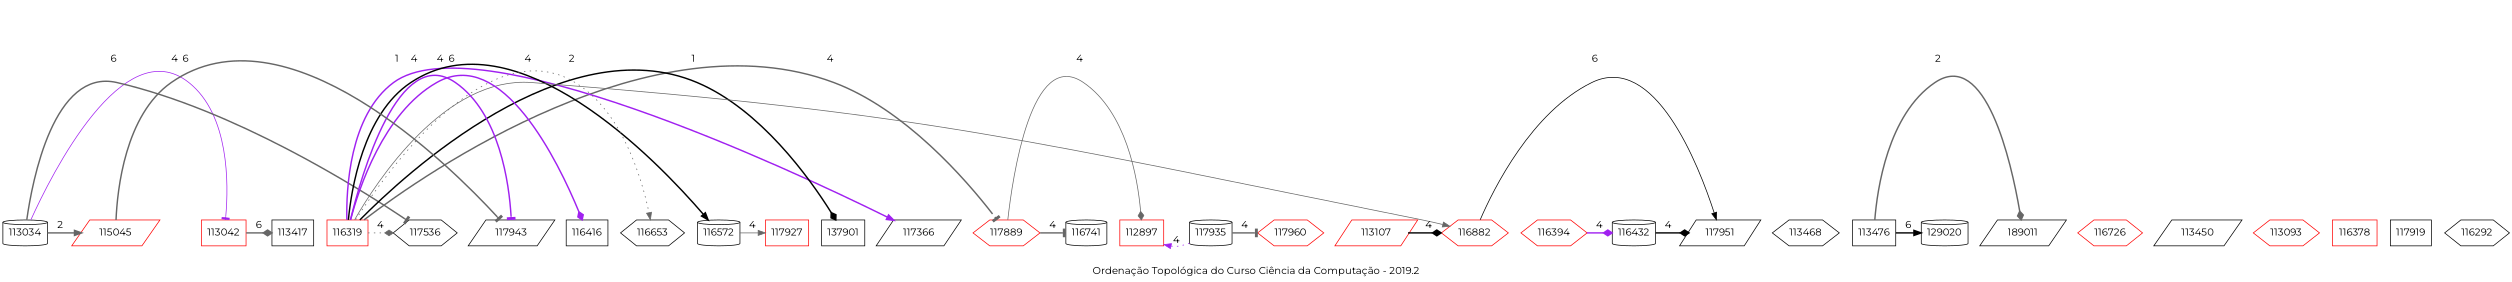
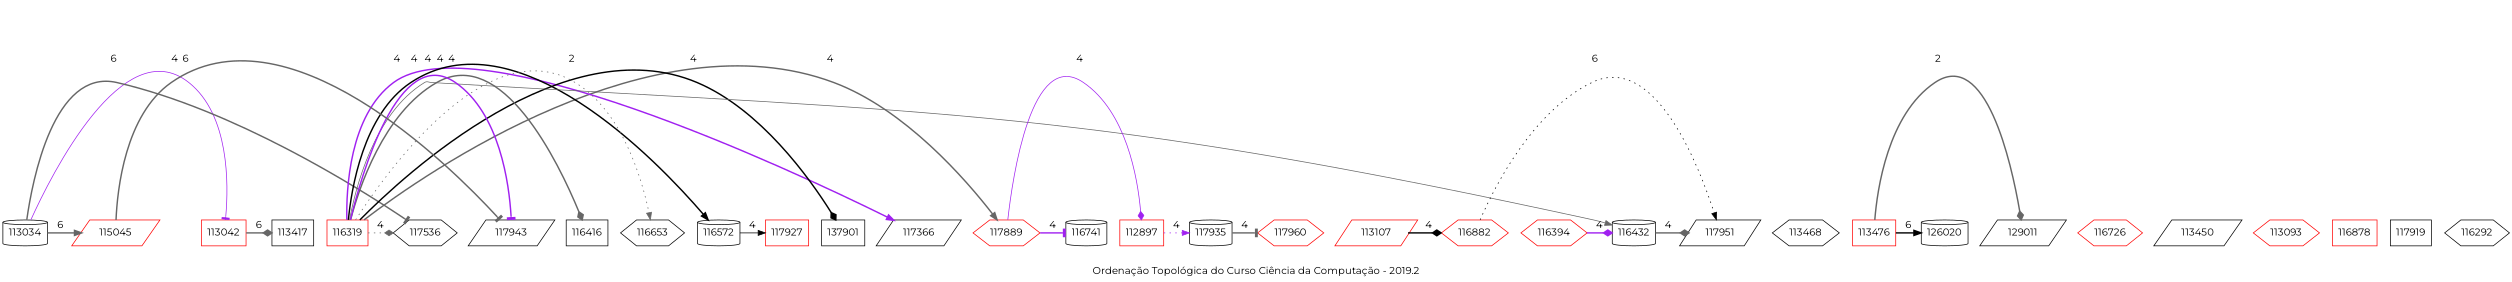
edge "116319" -> "117366": label "1" -> "4"
edge "116319" -> "117943": label "6" -> "4"
edge "116319" -> "137901": label "1" -> "4"
edge "116319" -> "117889": arrowhead tee -> normal
edge "116319" -> "116416": color purple -> gray40
edge "117889" -> "112897": color gray40 -> purple
edge "116882" -> "117951": style solid -> dotted
edge "116319" -> "116882": now "116319" -> "116432"
edge "113034" -> "115045": label "2" -> "6"
edge "116572" -> "117927": color gray40 -> black
edge "117889" -> "116741": color gray40 -> purple
edge "116432" -> "117951": color black -> gray40
node "113476": color black -> red
node "129020": label "129020" -> "126020"
node "189011": label "189011" -> "129011"
node "116378": label "116378" -> "116878"
edge "117935" -> "112897": reversed
